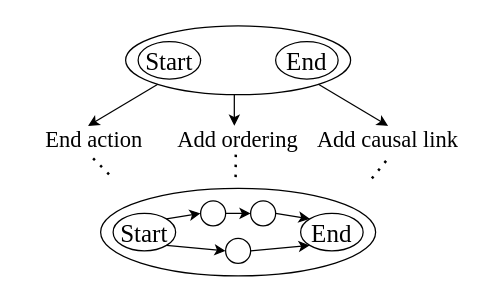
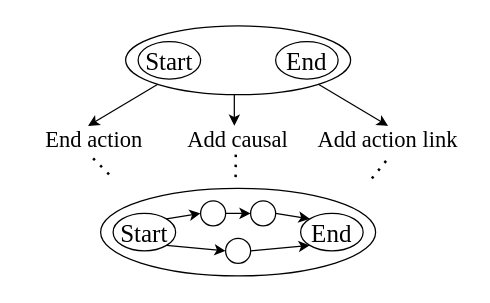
node "Add ordering": label "Add ordering" -> "Add causal"
node "Add causal link": label "Add causal link" -> "Add action link"
